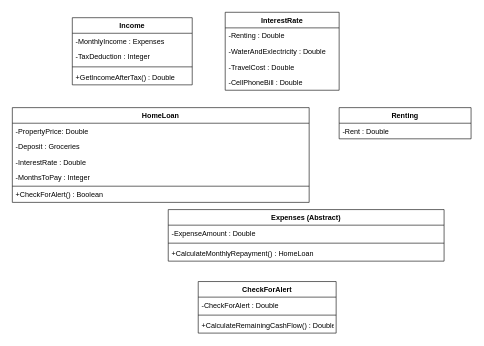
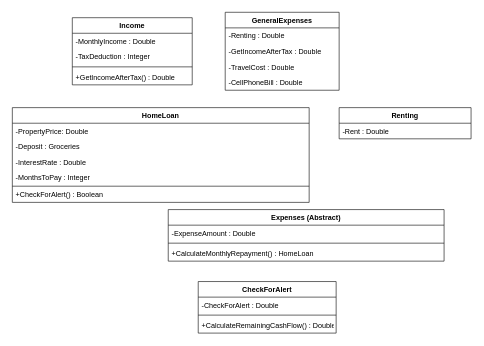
node "InterestRate": label "InterestRate" -> "GeneralExpenses"
node "-MonthlyIncome : Expenses": label "-MonthlyIncome : Expenses" -> "-MonthlyIncome : Double"
node "-WaterAndExlectricity : Double": label "-WaterAndExlectricity : Double" -> "-GetIncomeAfterTax : Double"
